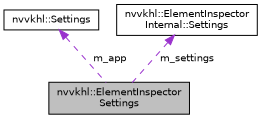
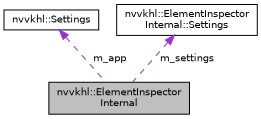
node "nvvkhl::ElementInspector Settings": label "nvvkhl::ElementInspector Settings" -> "nvvkhl::ElementInspector Internal"
